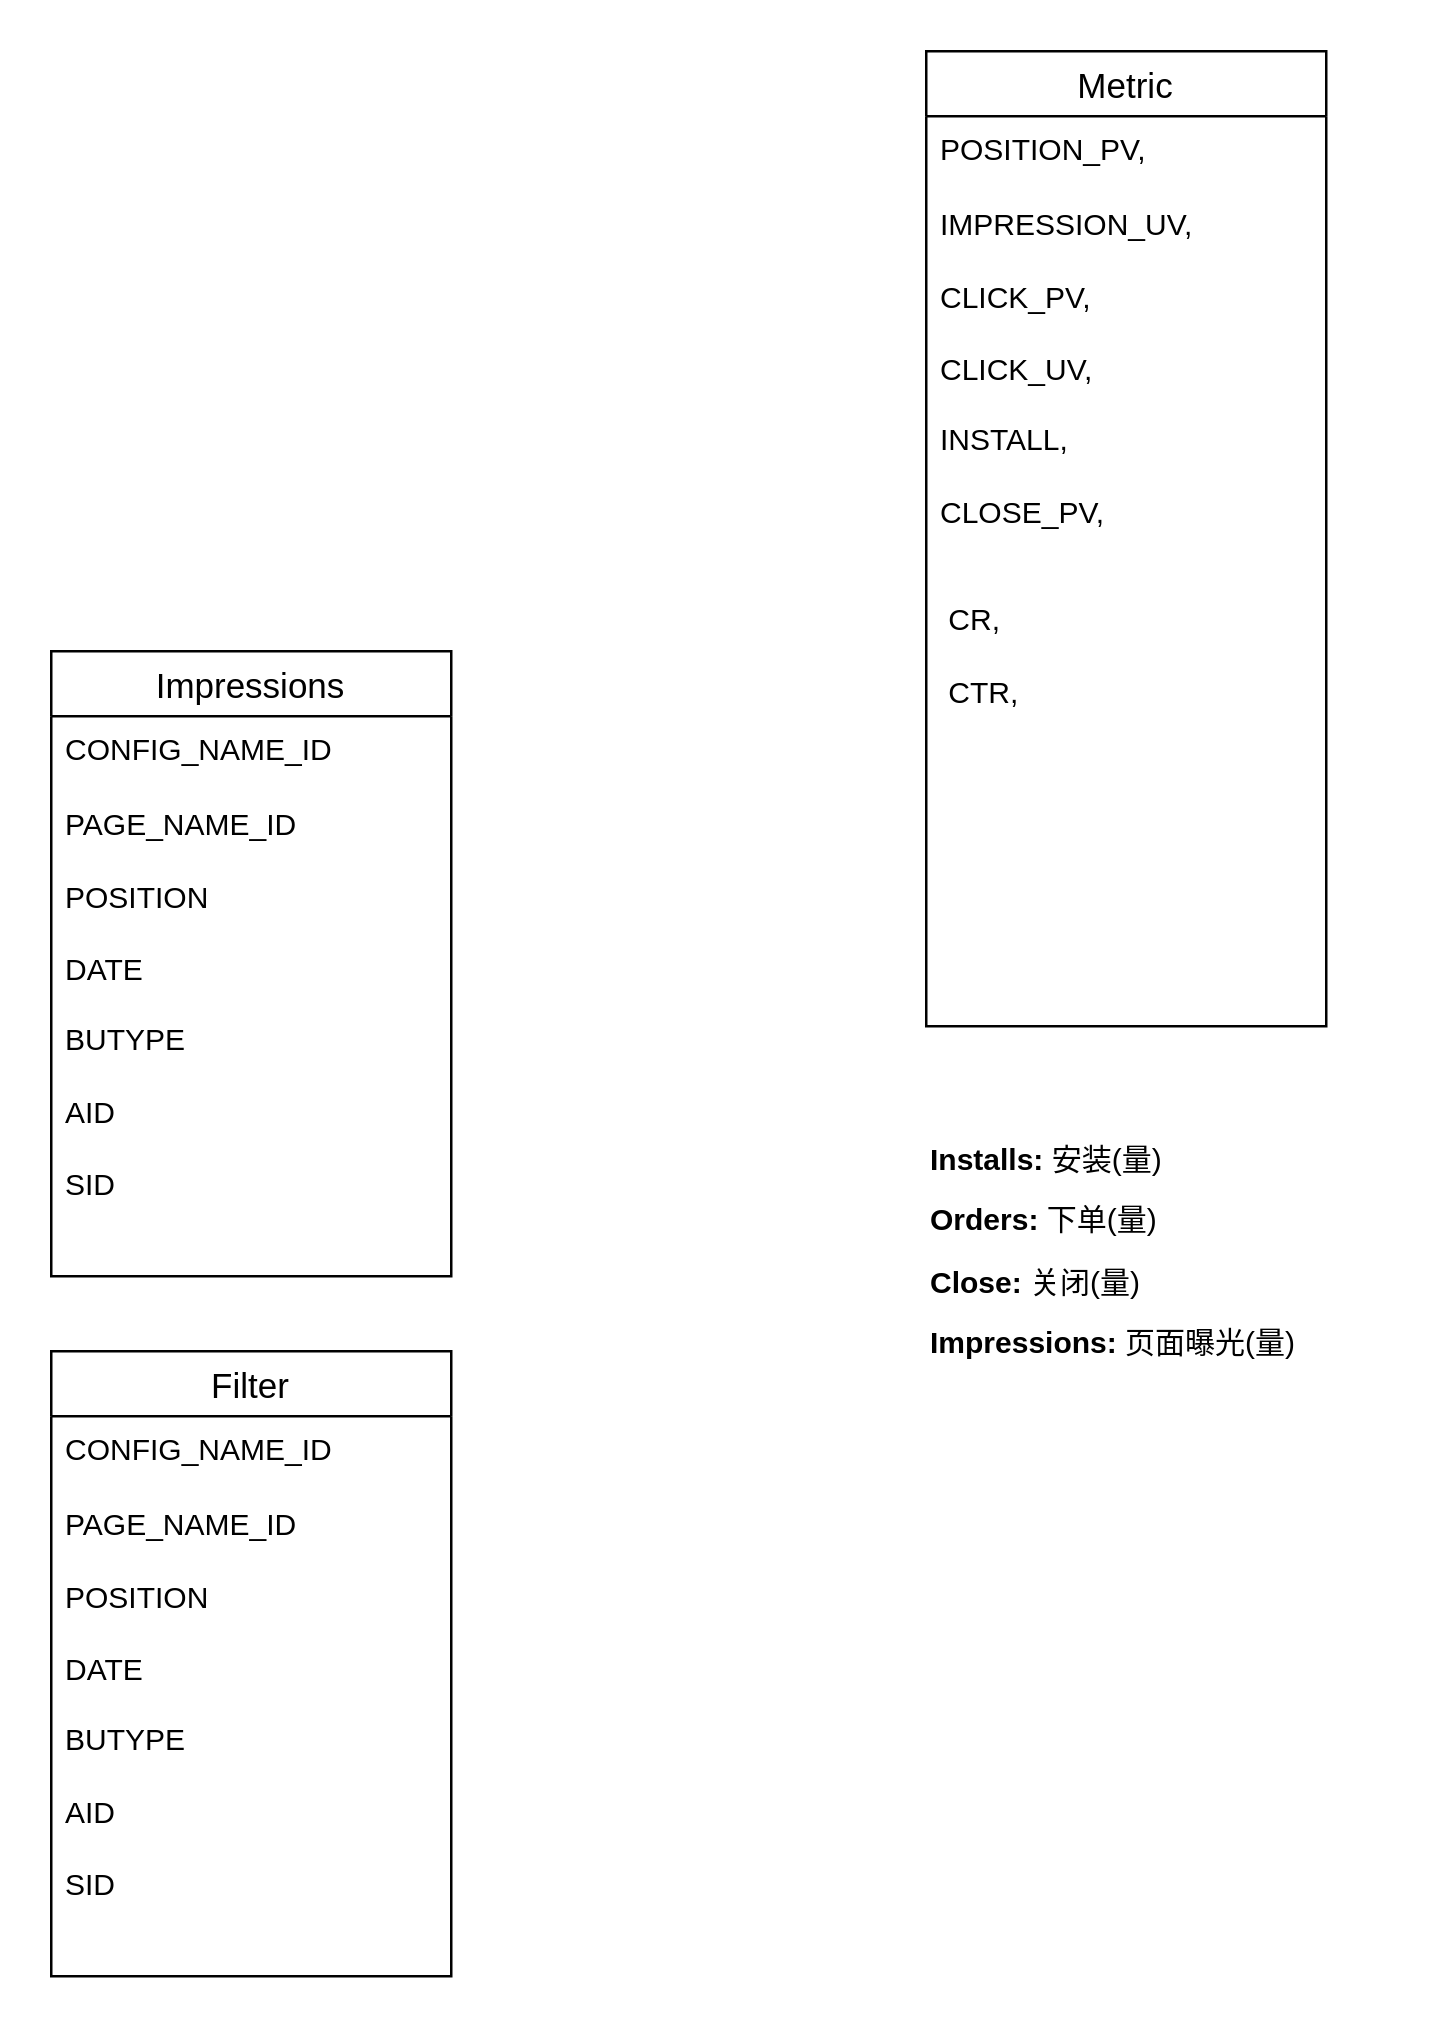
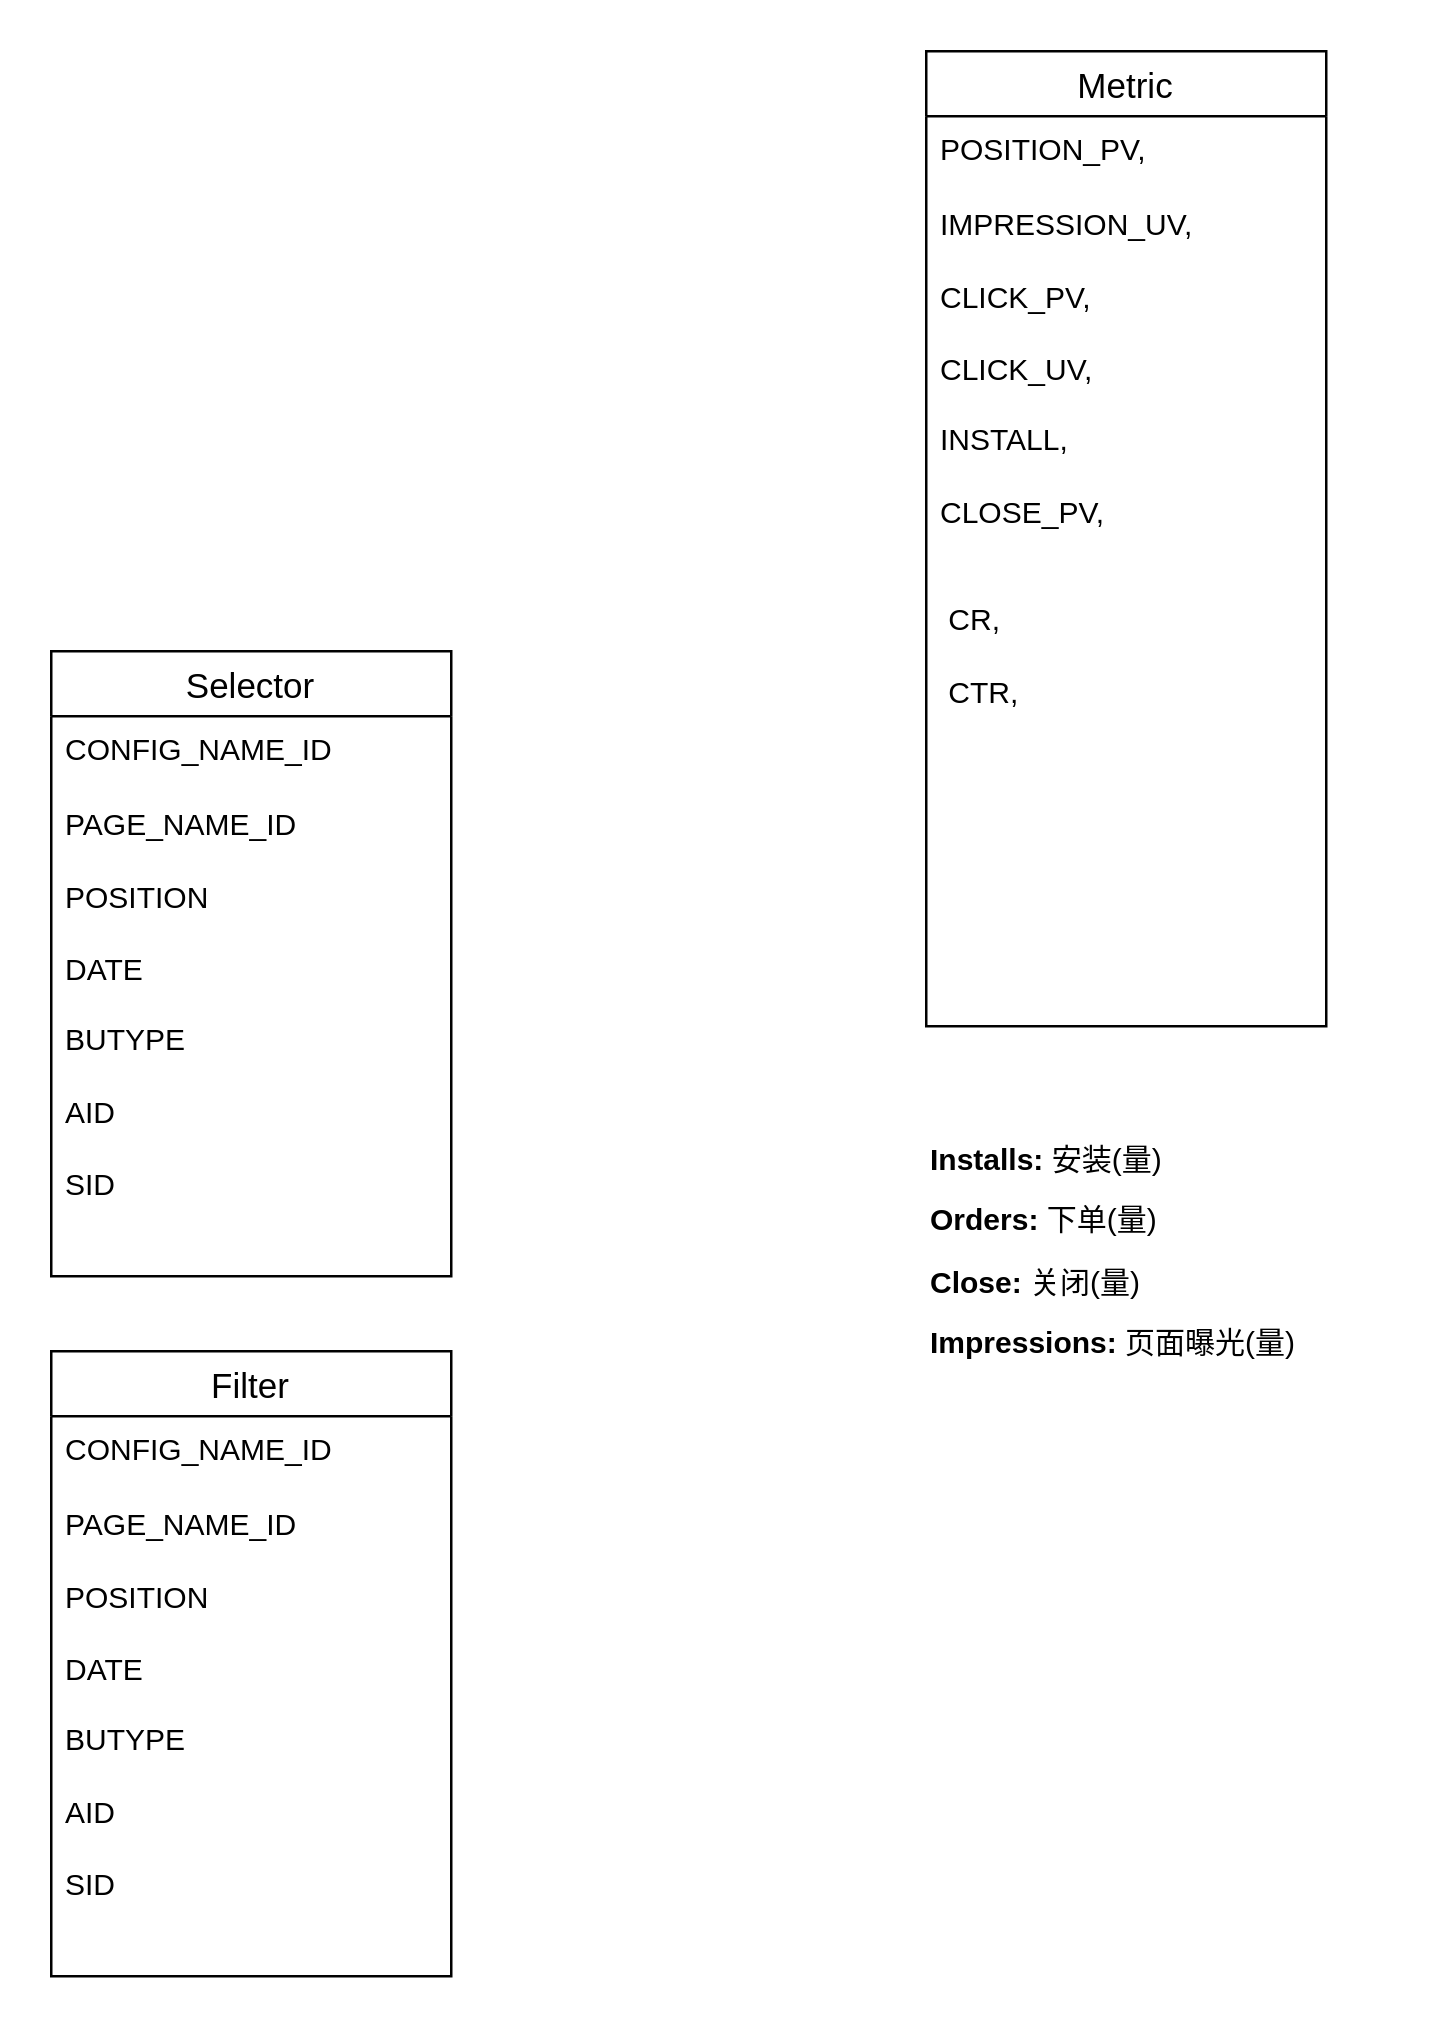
node "Impressions": label "Impressions" -> "Selector"
